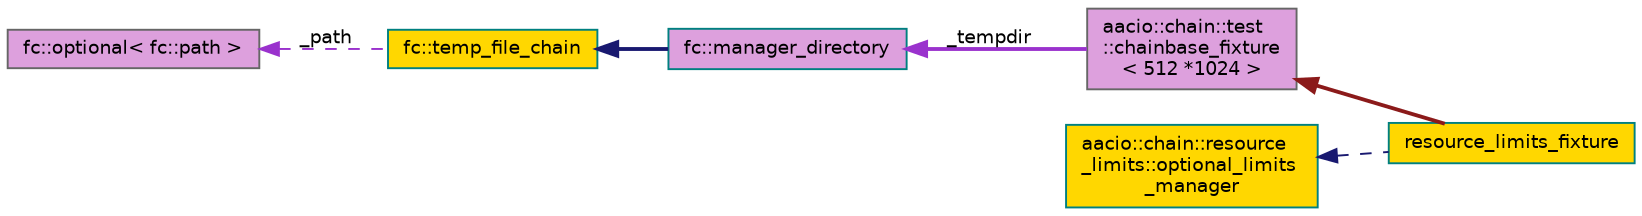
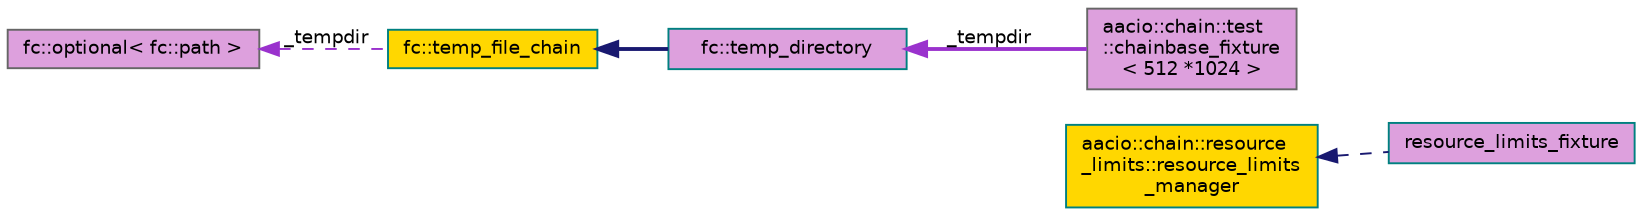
edge "fc::temp_file_chain" -> "fc::optional< fc::path >": label " _path" -> " _tempdir"
node "fc::manager_directory": label "fc::manager_directory" -> "fc::temp_directory"
edge "resource_limits_fixture" -> "aacio::chain::test ::chainbase_fixture < 512 *1024 >": removed
node "resource_limits_fixture": fillcolor gold -> plum
node "aacio::chain::resource _limits::optional_limits _manager": label "aacio::chain::resource _limits::optional_limits _manager" -> "aacio::chain::resource _limits::resource_limits _manager"
